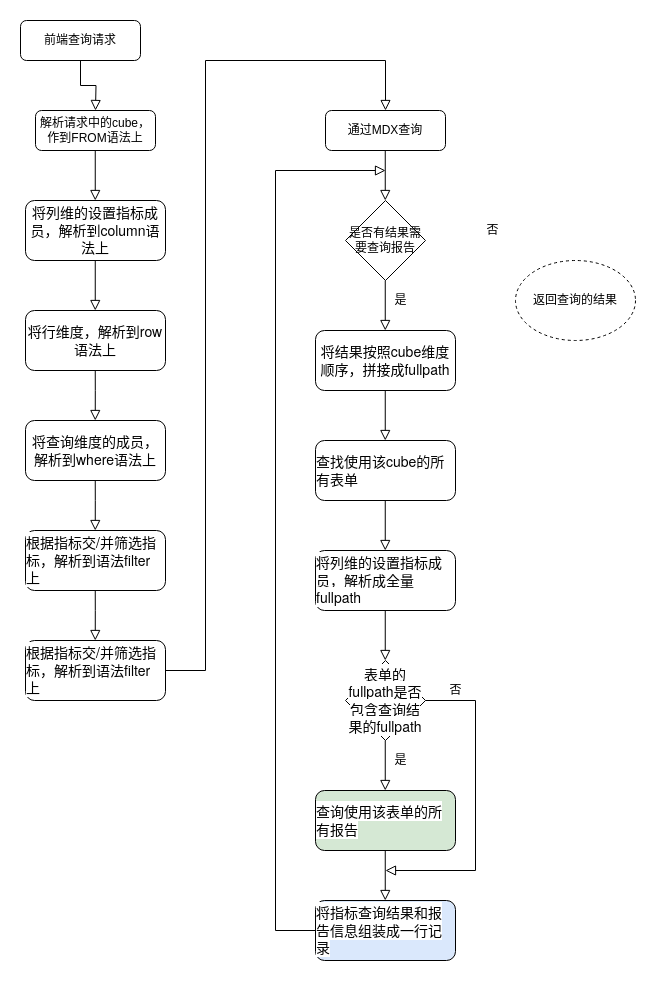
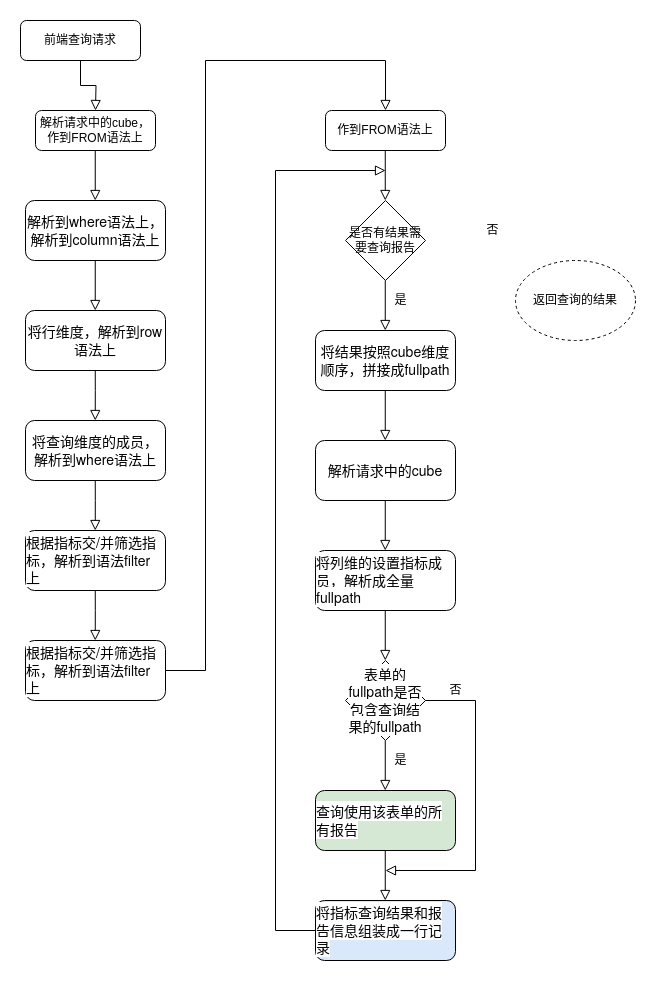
node "通过MDX查询": label "通过MDX查询" -> "作到FROM语法上"
node "将列维的设置指标成员，解析到column语法上": label "将列维的设置指标成员，解析到column语法上" -> "解析到where语法上，解析到column语法上"
node "查找使用该cube的所有表单": label "查找使用该cube的所有表单" -> "解析请求中的cube"
